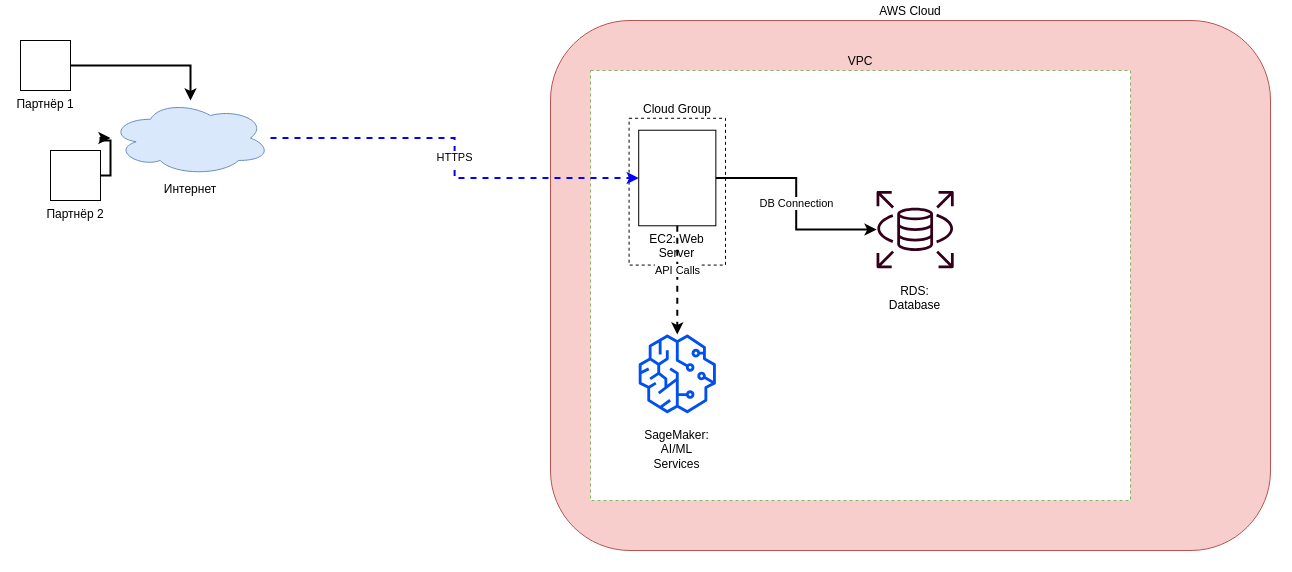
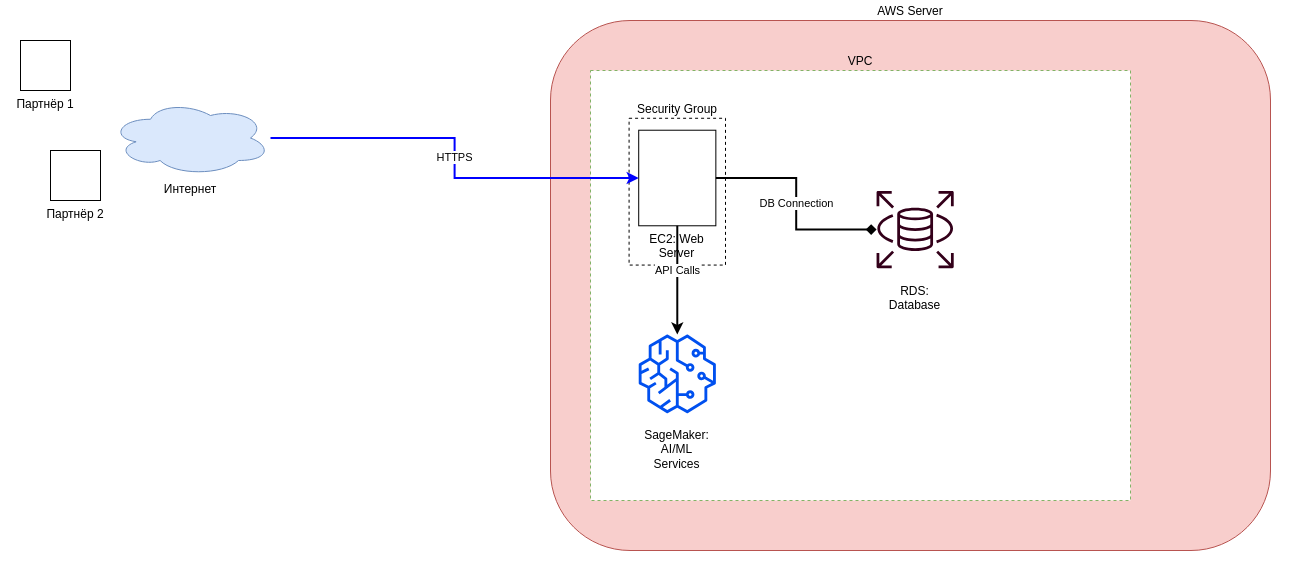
node "AWS Cloud": label "AWS Cloud" -> "AWS Server"
edge "Партнёр 1" -> "Интернет": removed
node "Cloud Group": label "Cloud Group" -> "Security Group"
edge "Интернет" -> "EC2: Web Server": style dashed -> solid
edge "Партнёр 2" -> "Интернет": removed
edge "EC2: Web Server" -> "RDS: Database": arrowhead classic -> diamond
edge "EC2: Web Server" -> "SageMaker: AI/ML Services": style dashed -> solid
